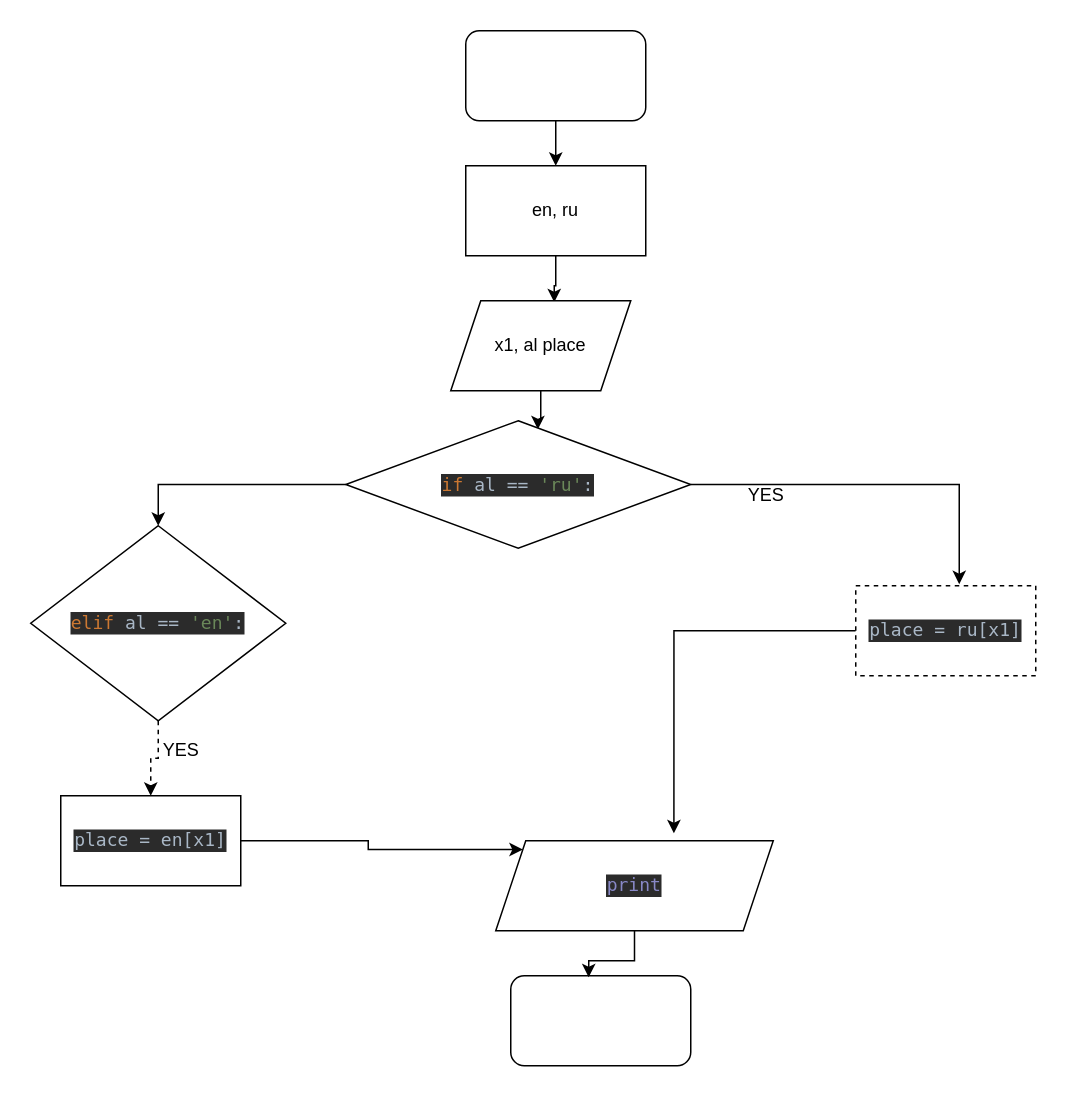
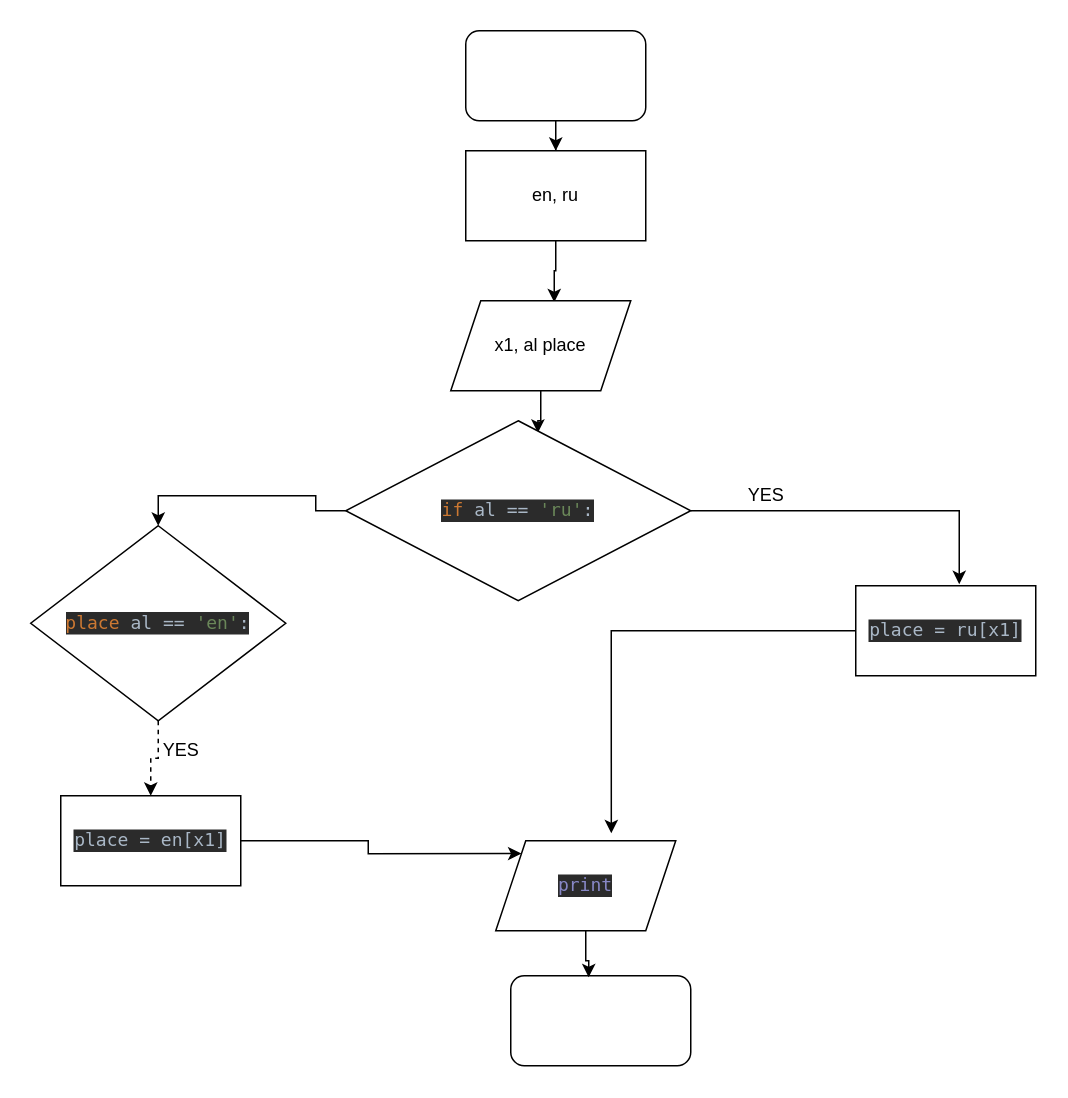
node "en, ru": moved (556, 211) -> (556, 196)
node "if al == 'ru':": size 345x128 -> 345x180
node "elif al == 'en':": label "elif al == 'en':" -> "place al == 'en':"
node "place = ru[x1]": style dashed -> solid
node "print": size 278x90 -> 180x90
